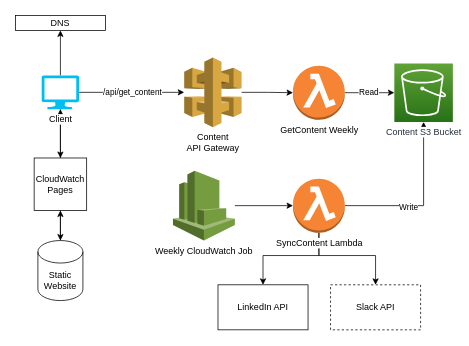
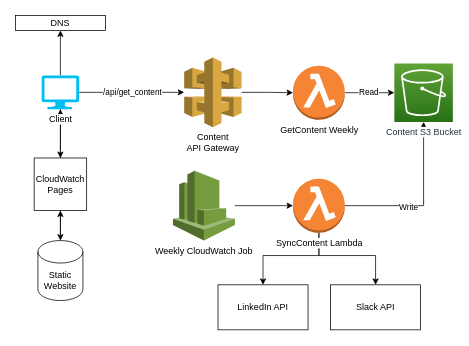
node "Slack API": style dashed -> solid
